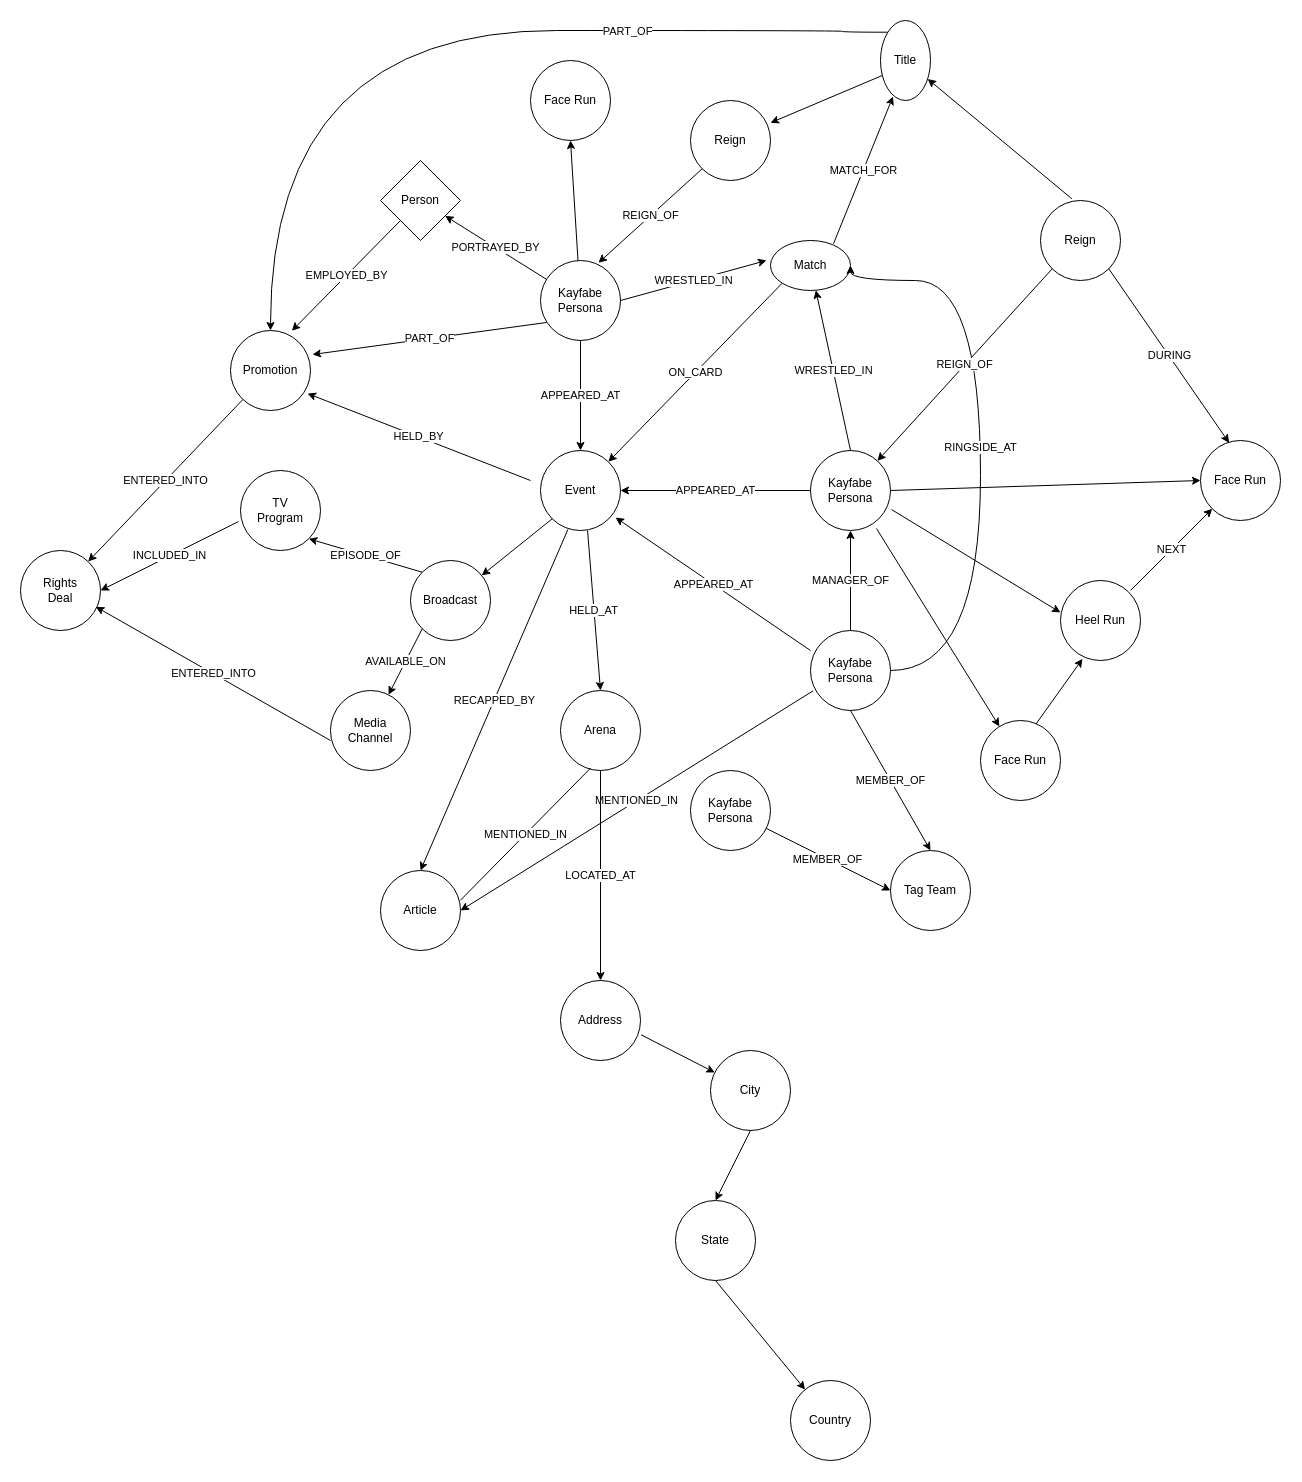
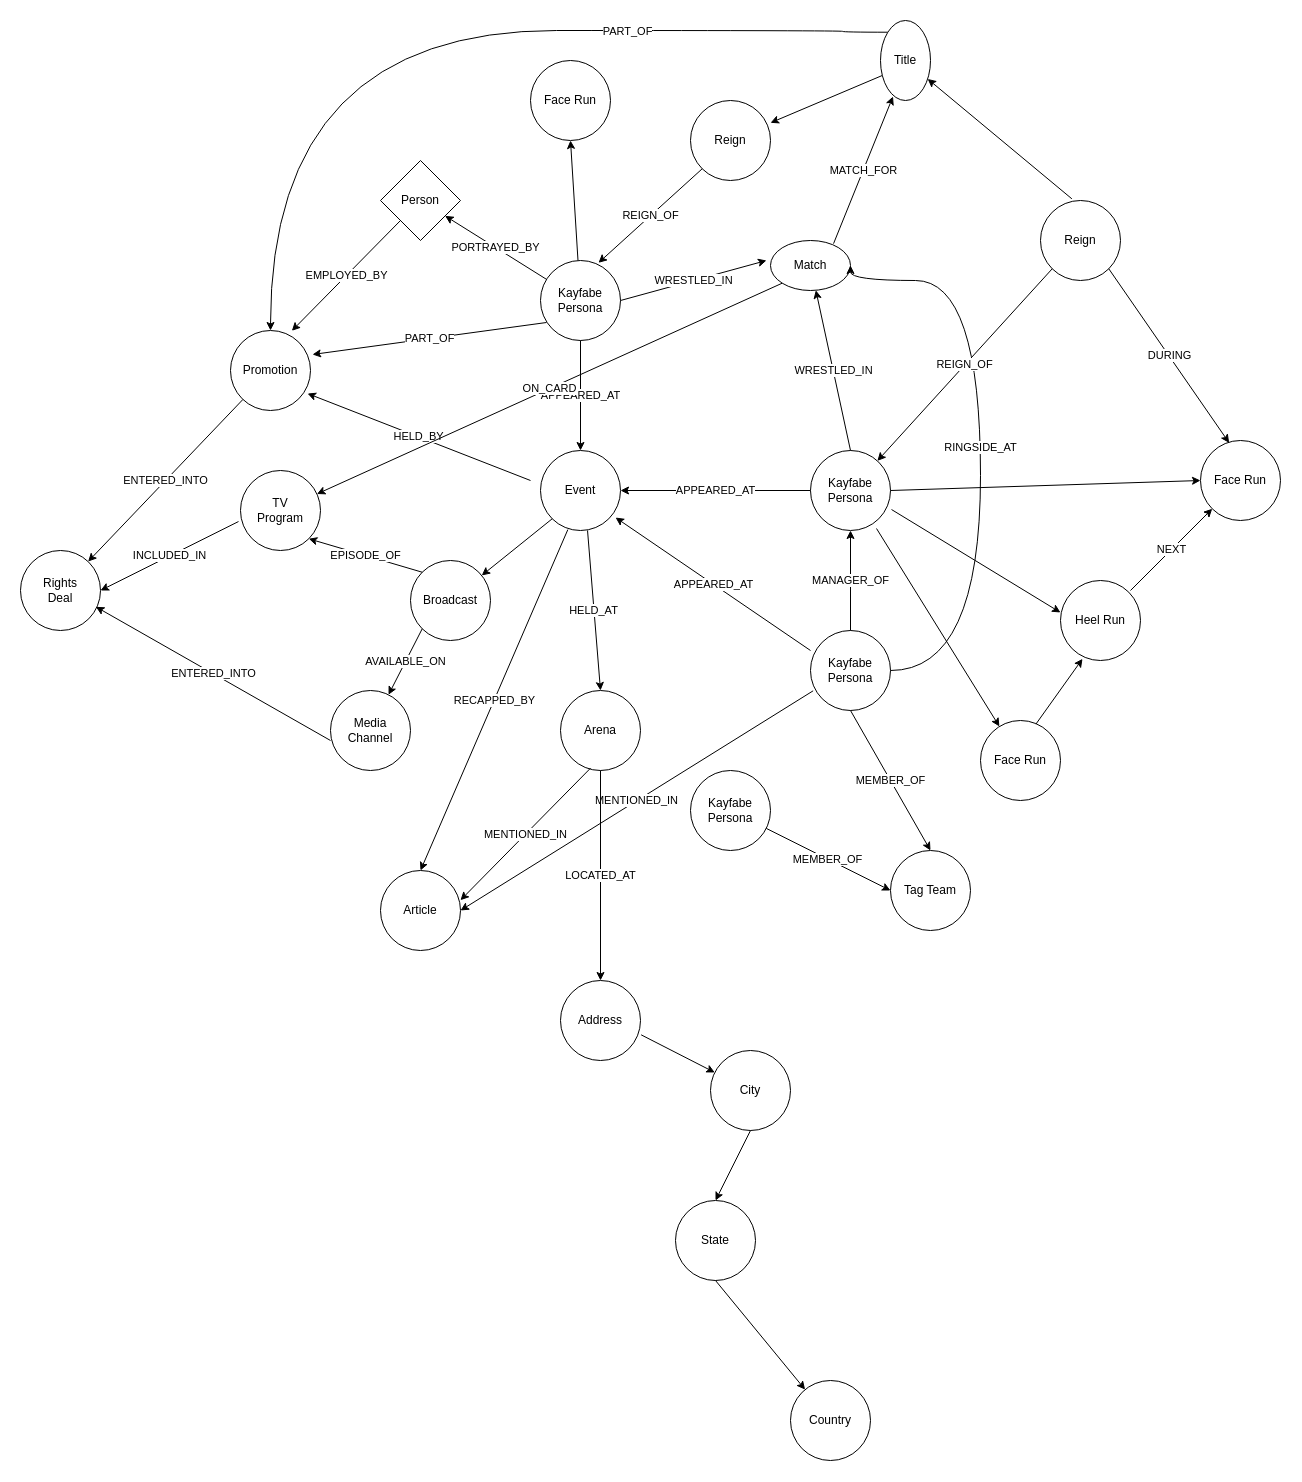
edge "Match" -> "Event": now "Match" -> "TV Program"
edge "Arena" -- "Article": arrowhead none -> classic
